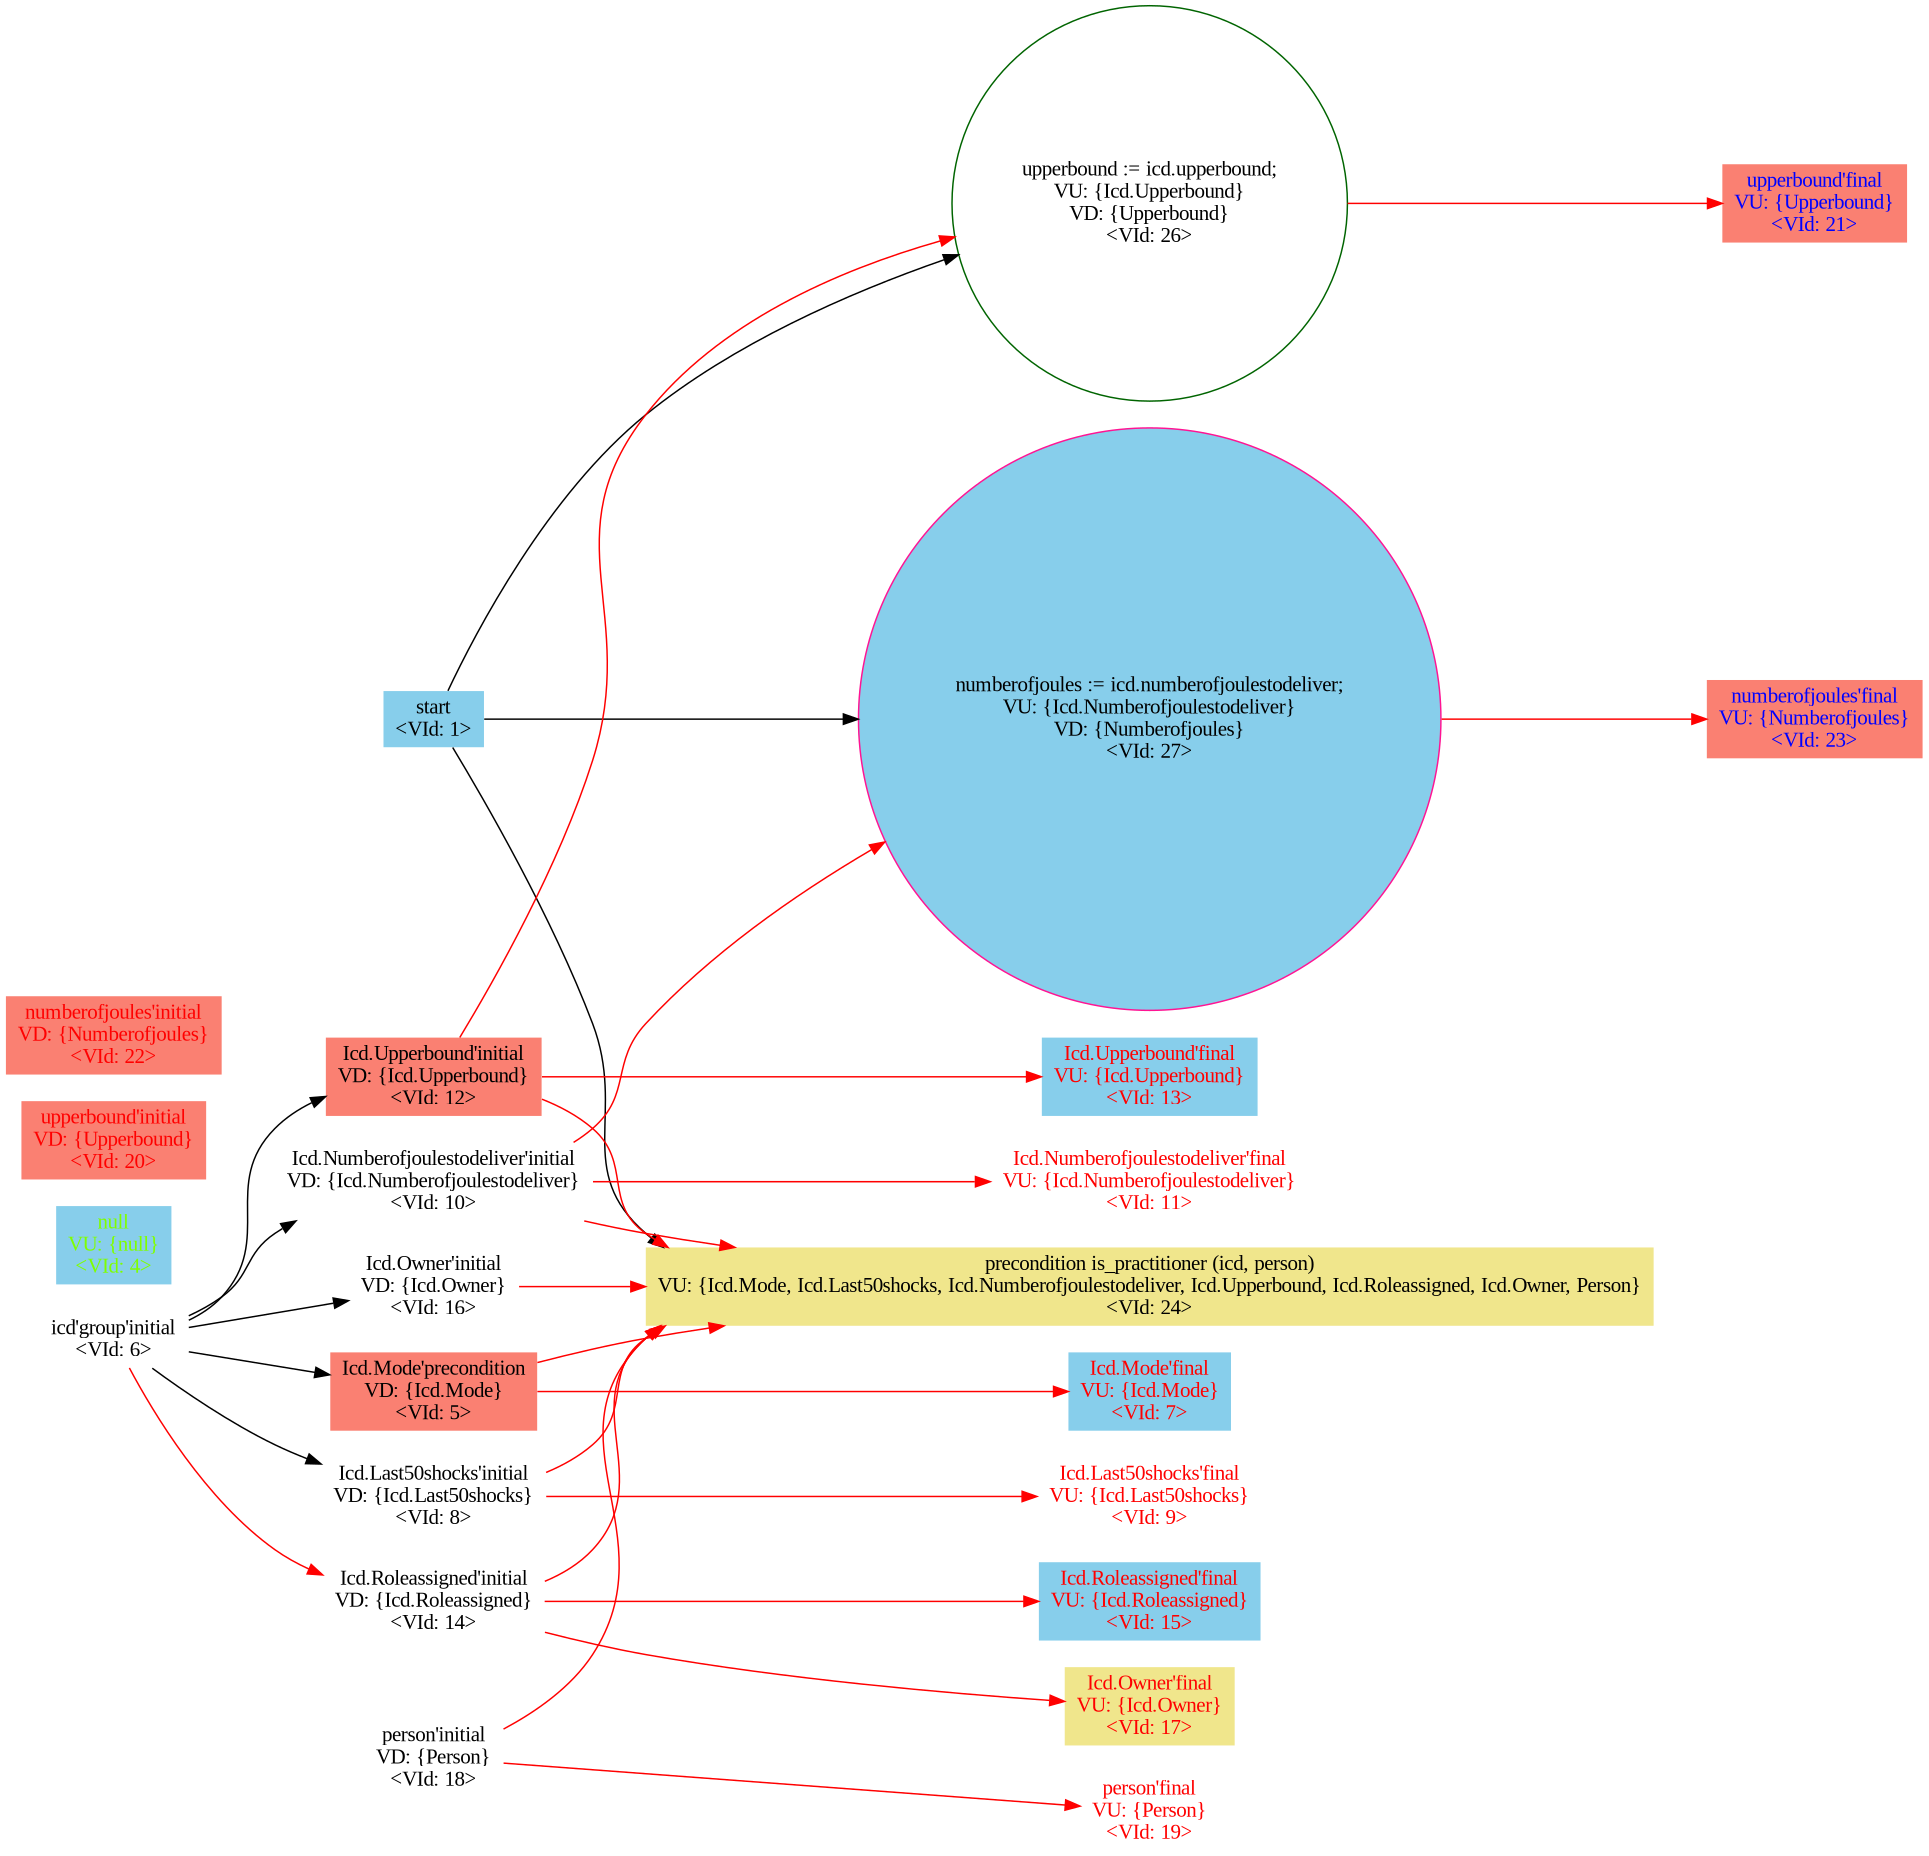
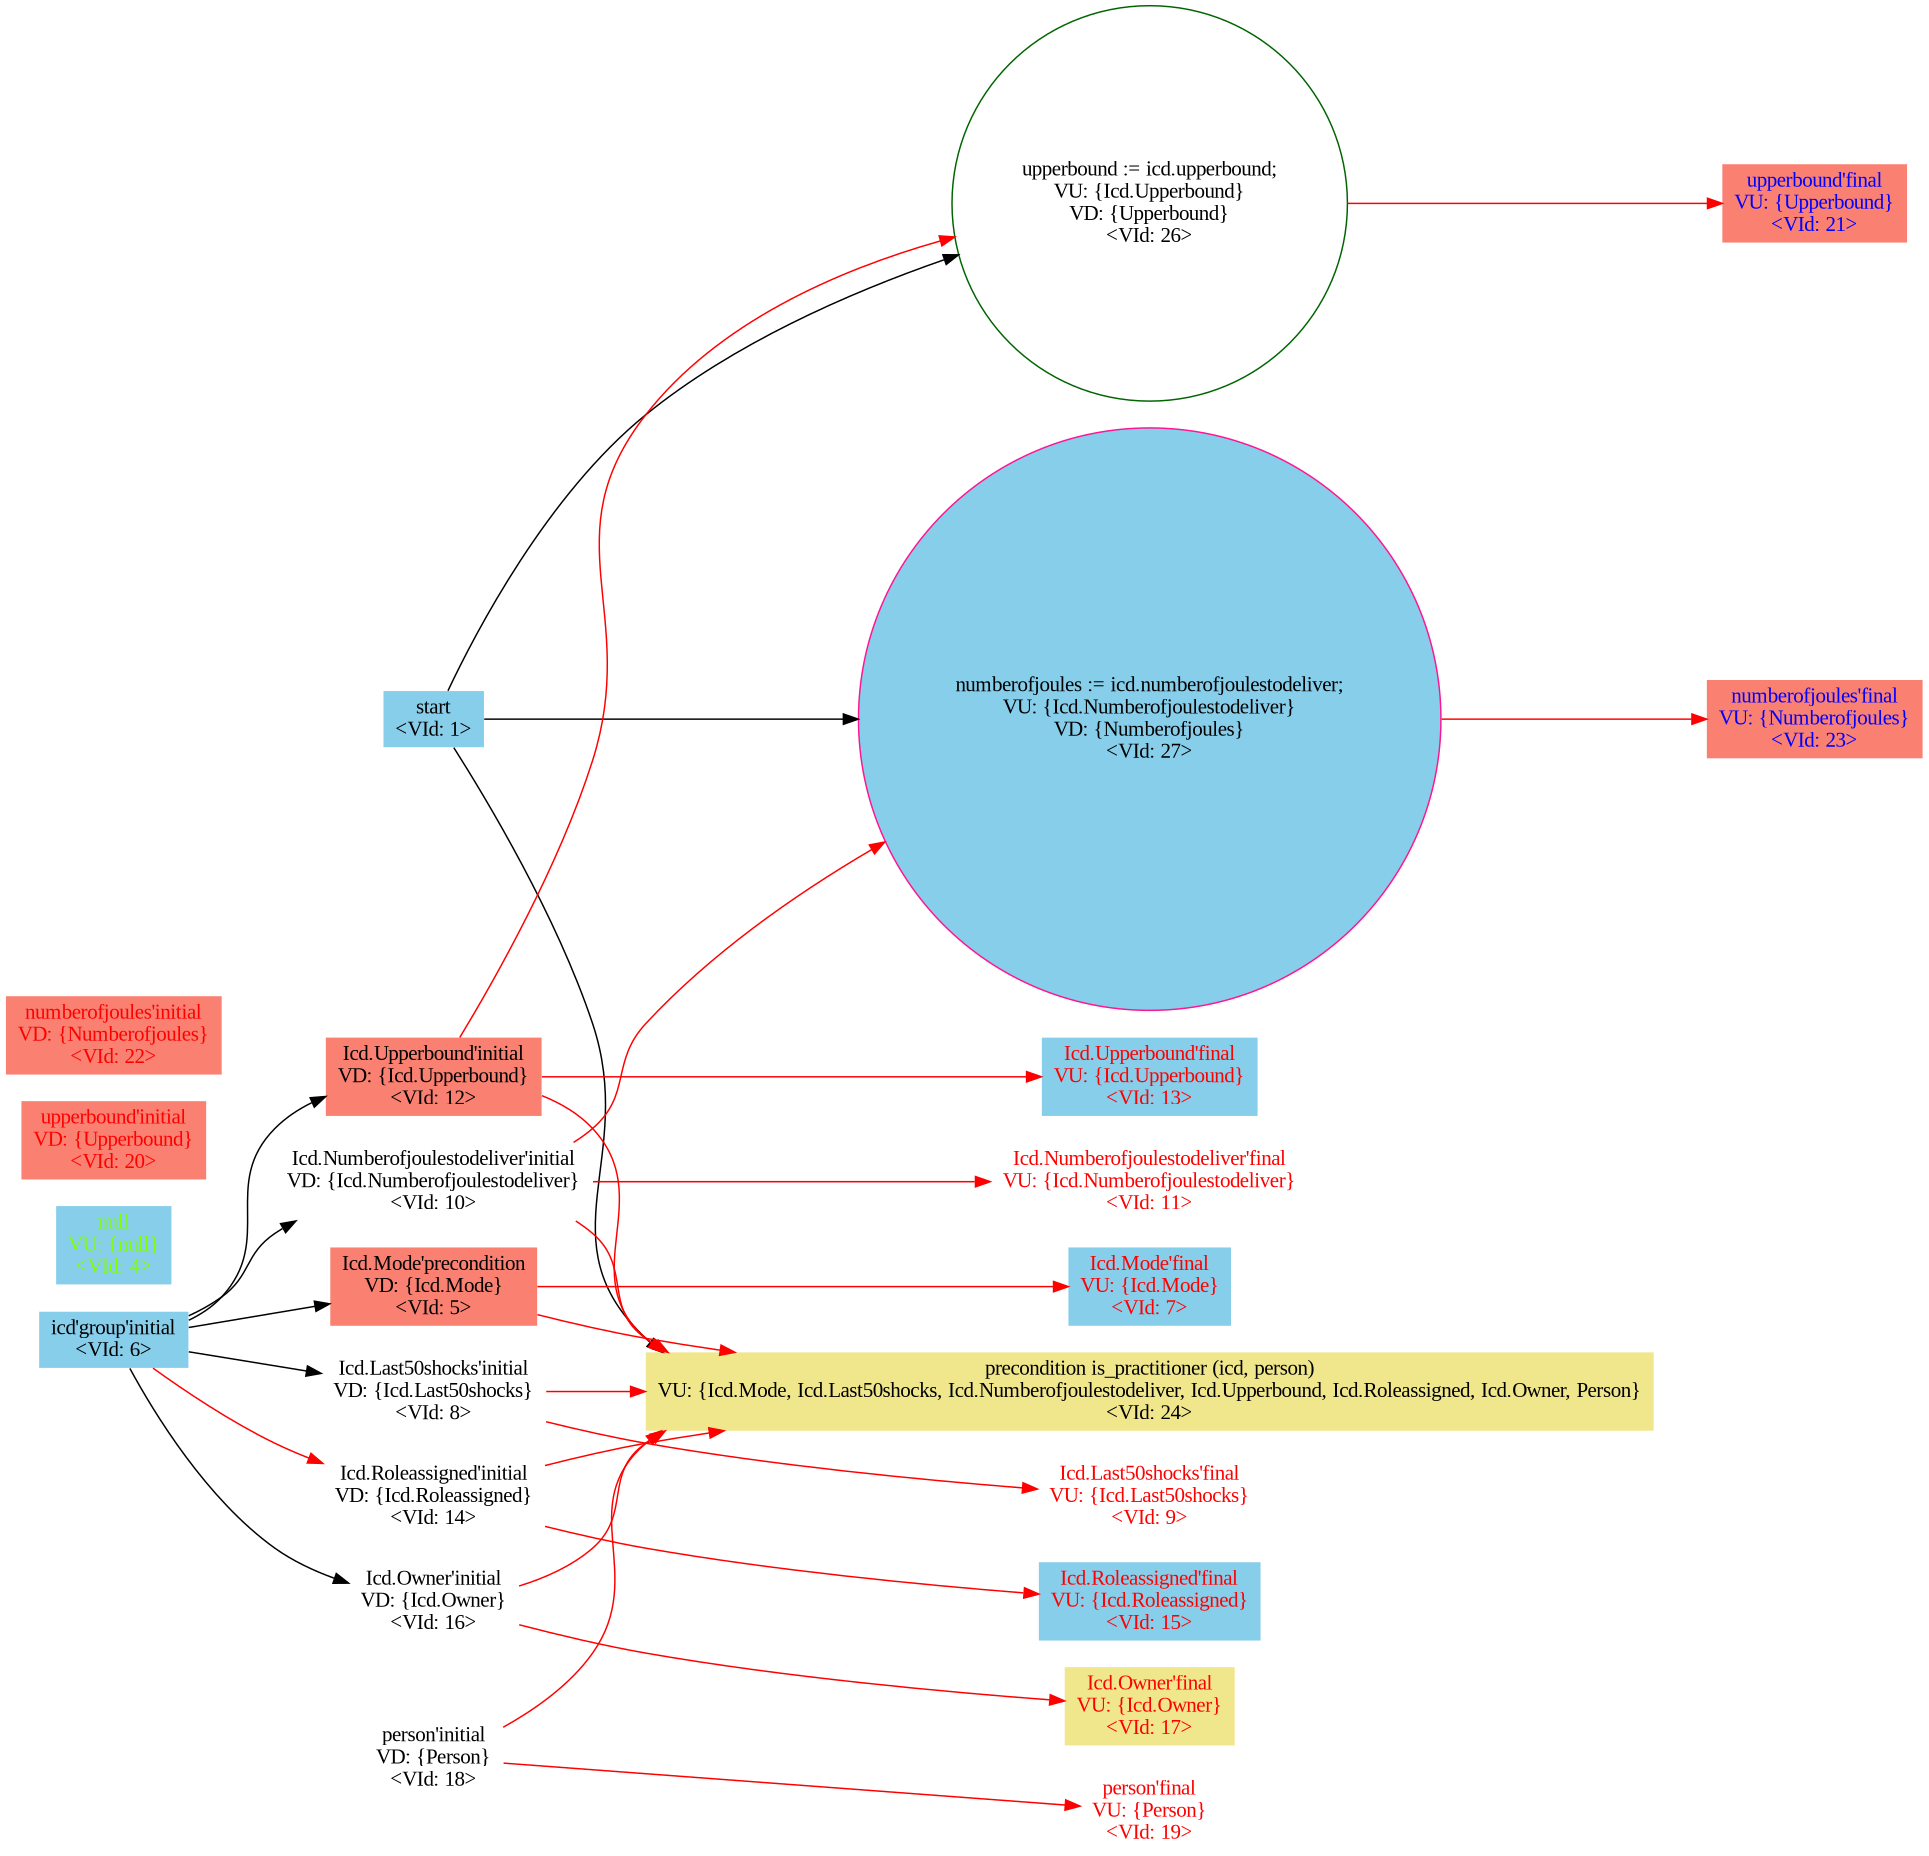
node "icd'group'initial <VId: 6>": fillcolor white -> skyblue
edge "Icd.Roleassigned'initial VD: {Icd.Roleassigned} <VId: 14>" -> "Icd.Owner'final VU: {Icd.Owner} <VId: 17>": now "Icd.Owner'initial VD: {Icd.Owner} <VId: 16>" -> "Icd.Owner'final VU: {Icd.Owner} <VId: 17>"
